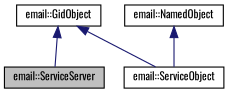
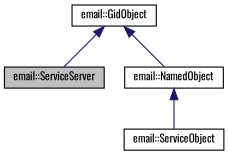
edge "email::ServiceObject" -> "email::GidObject": now "email::NamedObject" -> "email::GidObject"
